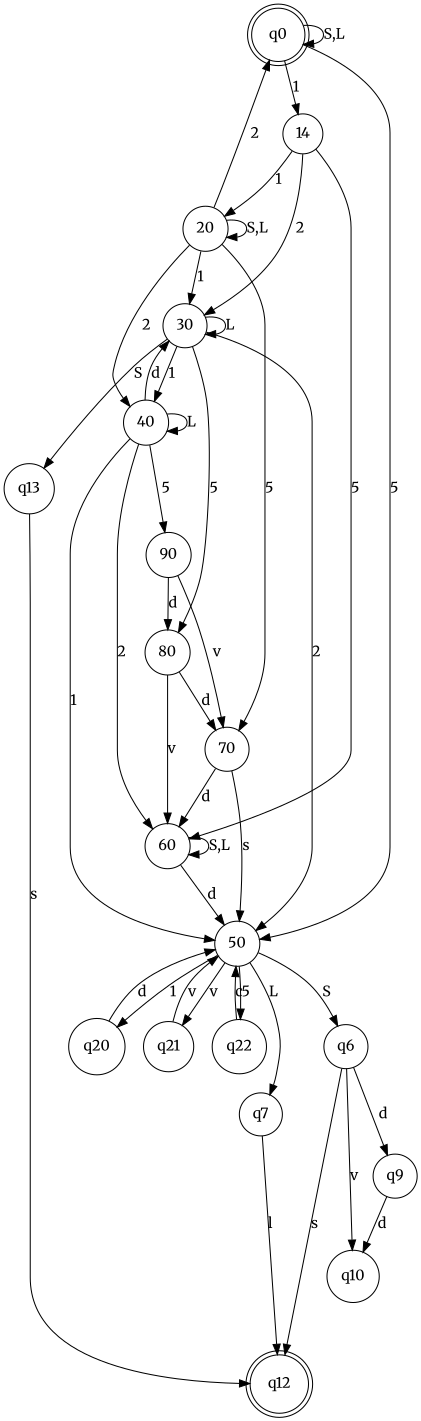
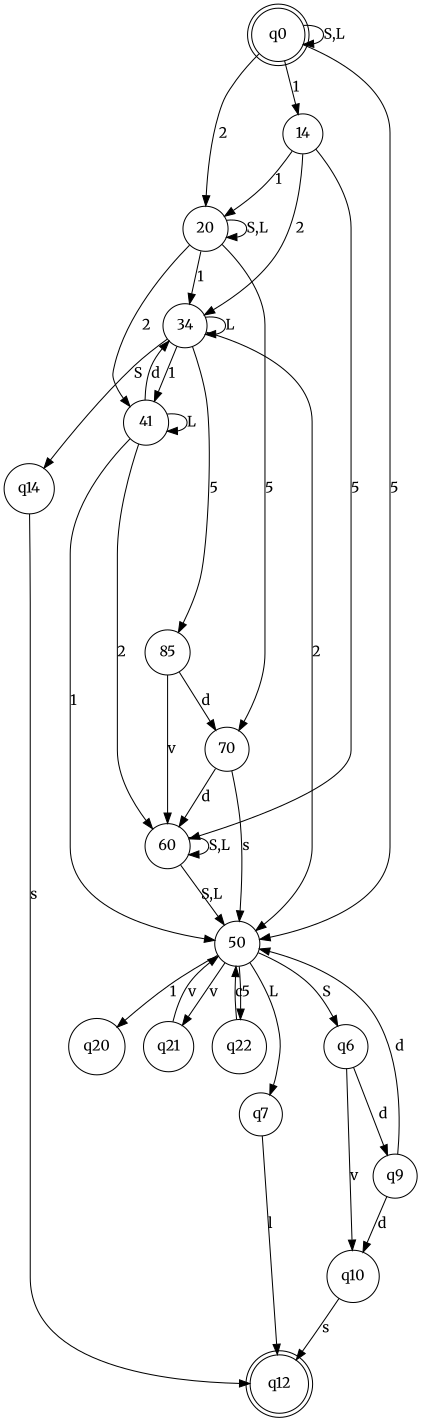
edge "20" -> "q0": reversed
node "30": label "30" -> "34"
node "40": label "40" -> "41"
node "q13": label "q13" -> "q14"
node "90": removed
node "80": label "80" -> "85"
edge "60" -> "50": label "d" -> "S,L"
edge "q20" -> "50": now "q9" -> "50"
edge "q6" -> "q12": now "q10" -> "q12"
